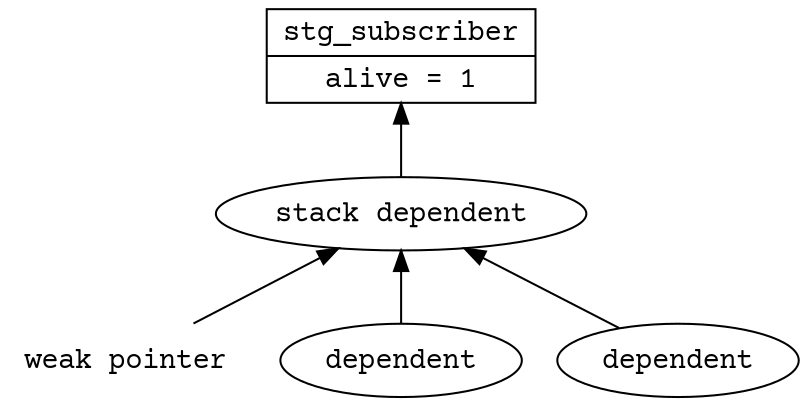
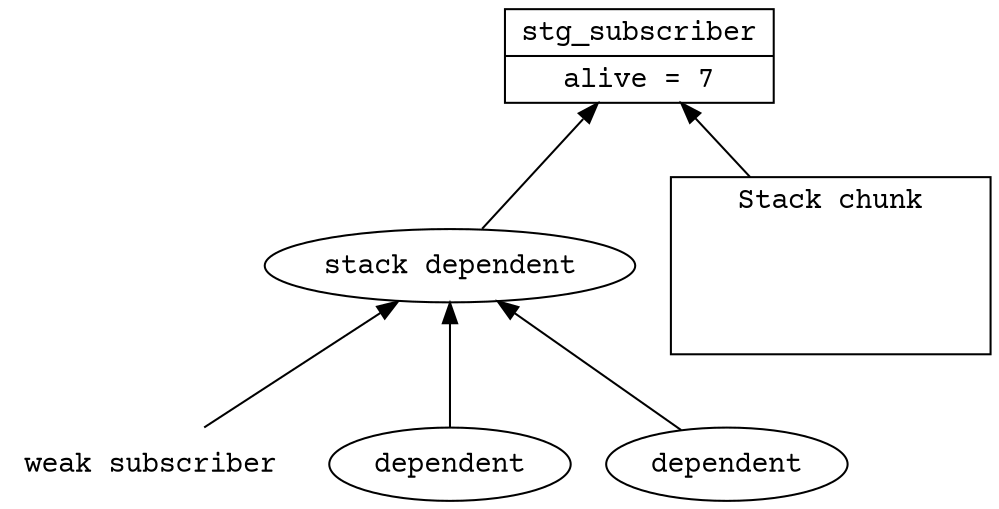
node "stg_subscriber": text "alive = 1" -> "alive = 7"
node "Stack chunk": added
node "weak pointer": label "weak pointer" -> "weak subscriber"
